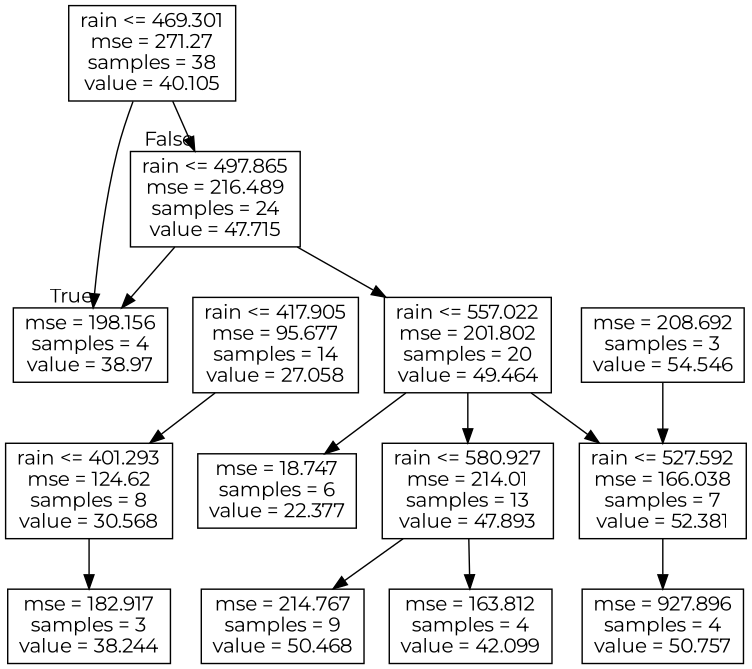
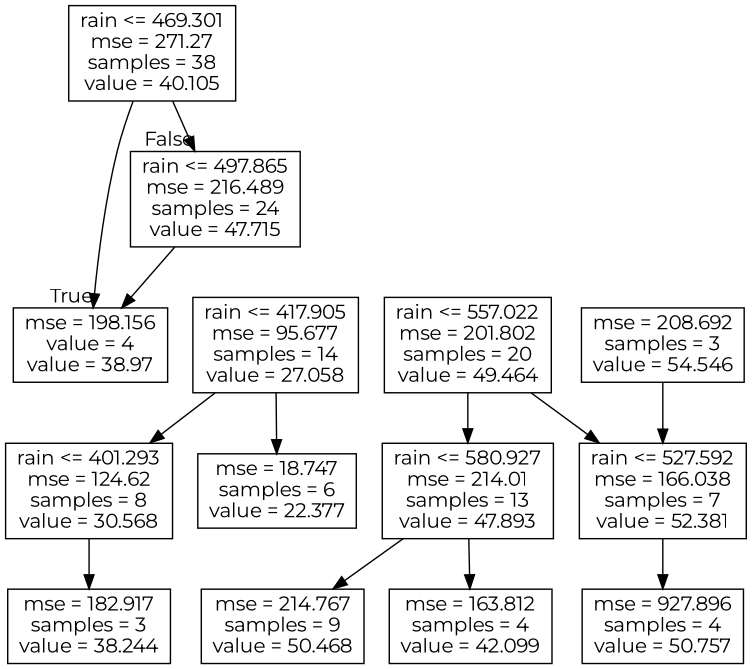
edge "rain <= 497.865 mse = 216.489 samples = 24 value = 47.715" -> "rain <= 557.022 mse = 201.802 samples = 20 value = 49.464": removed
node "mse = 198.156 samples = 4 value = 38.97": label "mse = 198.156 samples = 4 value = 38.97" -> "mse = 198.156 value = 4 value = 38.97"
edge "rain <= 557.022 mse = 201.802 samples = 20 value = 49.464" -> "mse = 18.747 samples = 6 value = 22.377": now "rain <= 417.905 mse = 95.677 samples = 14 value = 27.058" -> "mse = 18.747 samples = 6 value = 22.377"
